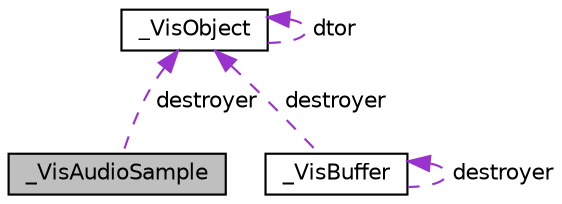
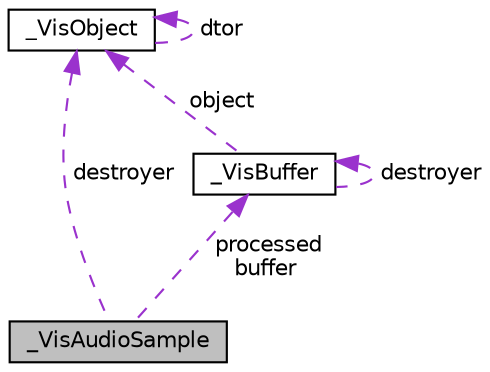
edge "_VisBuffer" -> "_VisObject": label " destroyer" -> " object"
edge "_VisAudioSample" -> "_VisBuffer": added, label "processed buffer"
